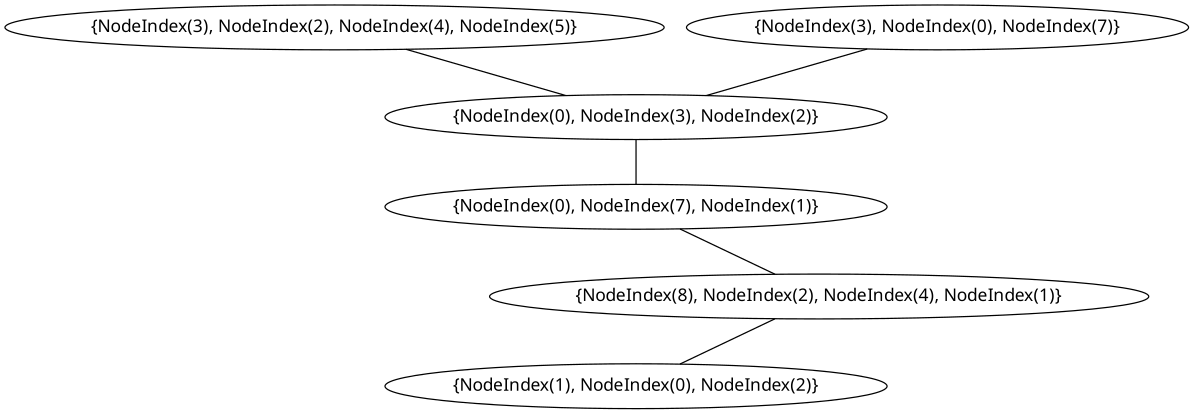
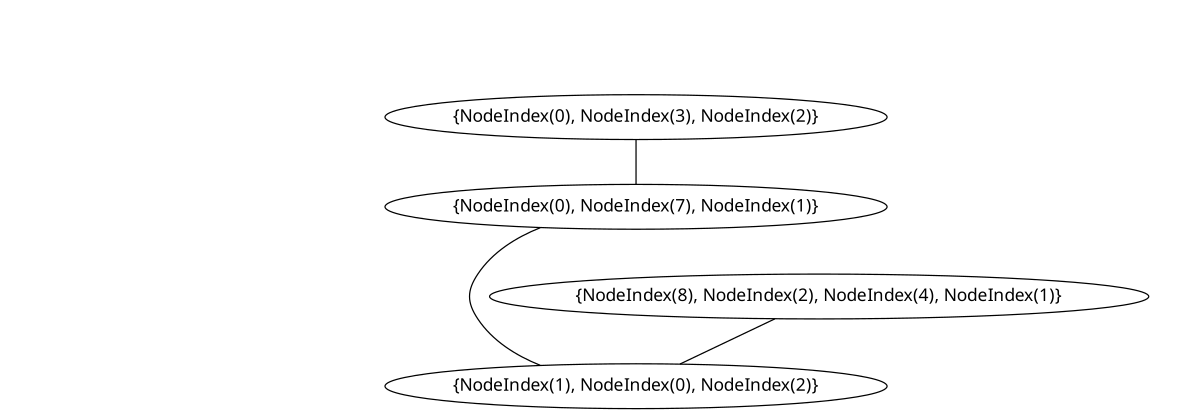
node "{NodeIndex(3), NodeIndex(2), NodeIndex(4), NodeIndex(5)}": removed
node "{NodeIndex(3), NodeIndex(0), NodeIndex(7)}": removed
edge "{NodeIndex(0), NodeIndex(7), NodeIndex(1)}" -- "{NodeIndex(8), NodeIndex(2), NodeIndex(4), NodeIndex(1)}": now "{NodeIndex(0), NodeIndex(7), NodeIndex(1)}" -- "{NodeIndex(1), NodeIndex(0), NodeIndex(2)}"
